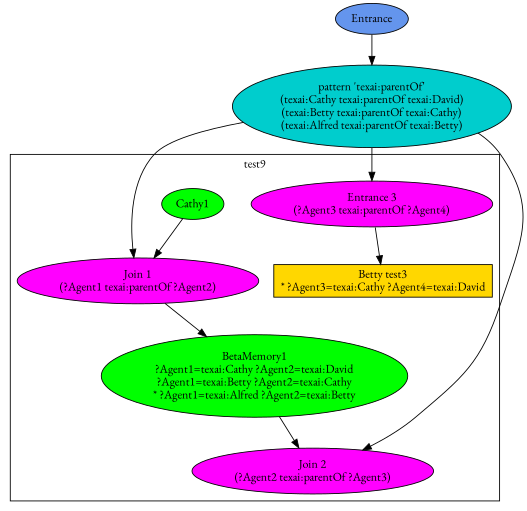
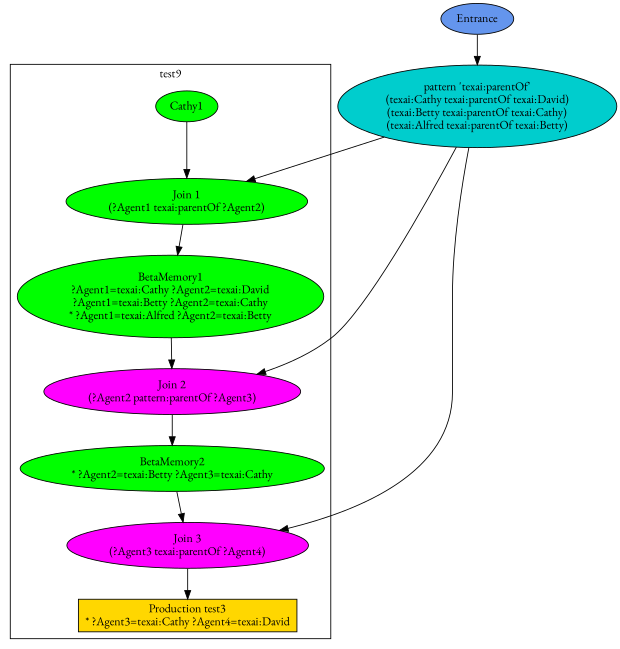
node "Entrance 3 (?Agent3 texai:parentOf ?Agent4)": label "Entrance 3 (?Agent3 texai:parentOf ?Agent4)" -> "Join 3 (?Agent3 texai:parentOf ?Agent4)"
node "Join 1 (?Agent1 texai:parentOf ?Agent2)": fillcolor magenta -> green
node "Betty test3 * ?Agent3=texai:Cathy ?Agent4=texai:David": label "Betty test3 * ?Agent3=texai:Cathy ?Agent4=texai:David" -> "Production test3 * ?Agent3=texai:Cathy ?Agent4=texai:David"
node "BetaMemory2 * ?Agent2=texai:Betty ?Agent3=texai:Cathy": added
node "Join 2 (?Agent2 texai:parentOf ?Agent3)": label "Join 2 (?Agent2 texai:parentOf ?Agent3)" -> "Join 2 (?Agent2 pattern:parentOf ?Agent3)"
